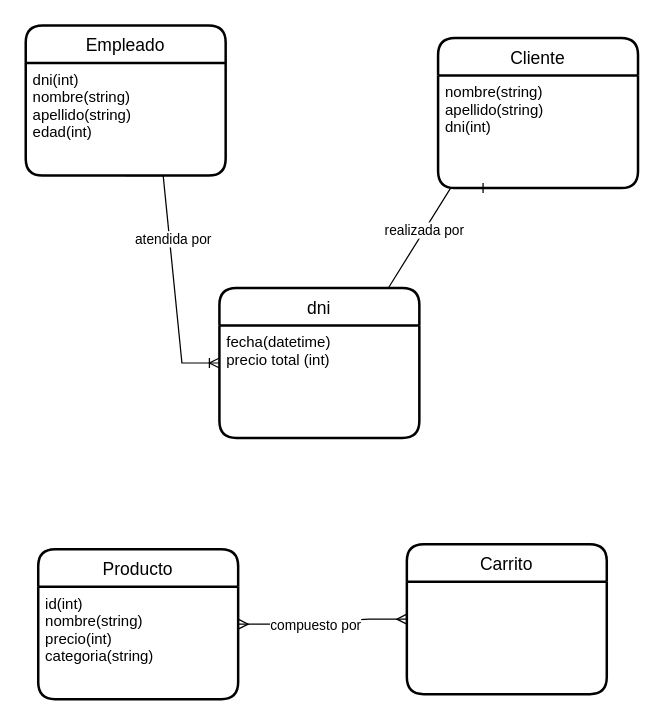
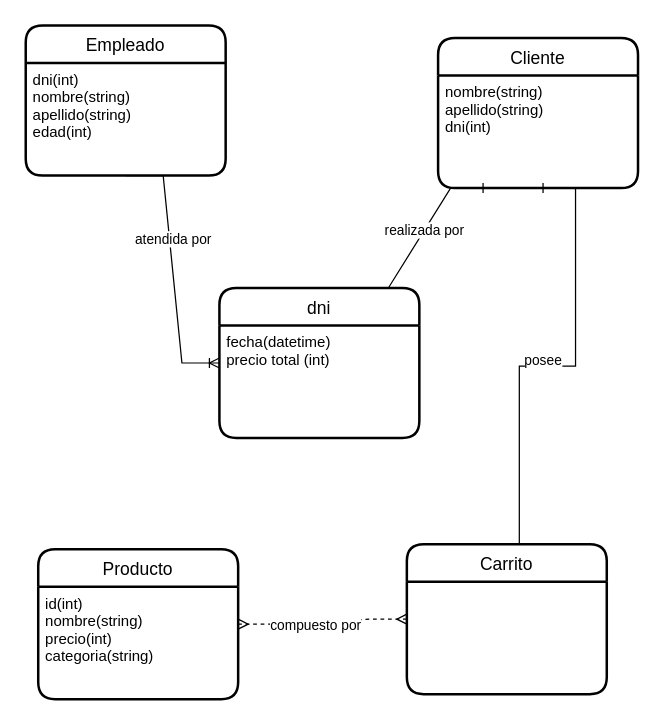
edge "Carrito" -> "nombre(string) apellido(string) dni(int)": added, label "posee"
edge "Carrito" -- "Producto": style solid -> dashed
